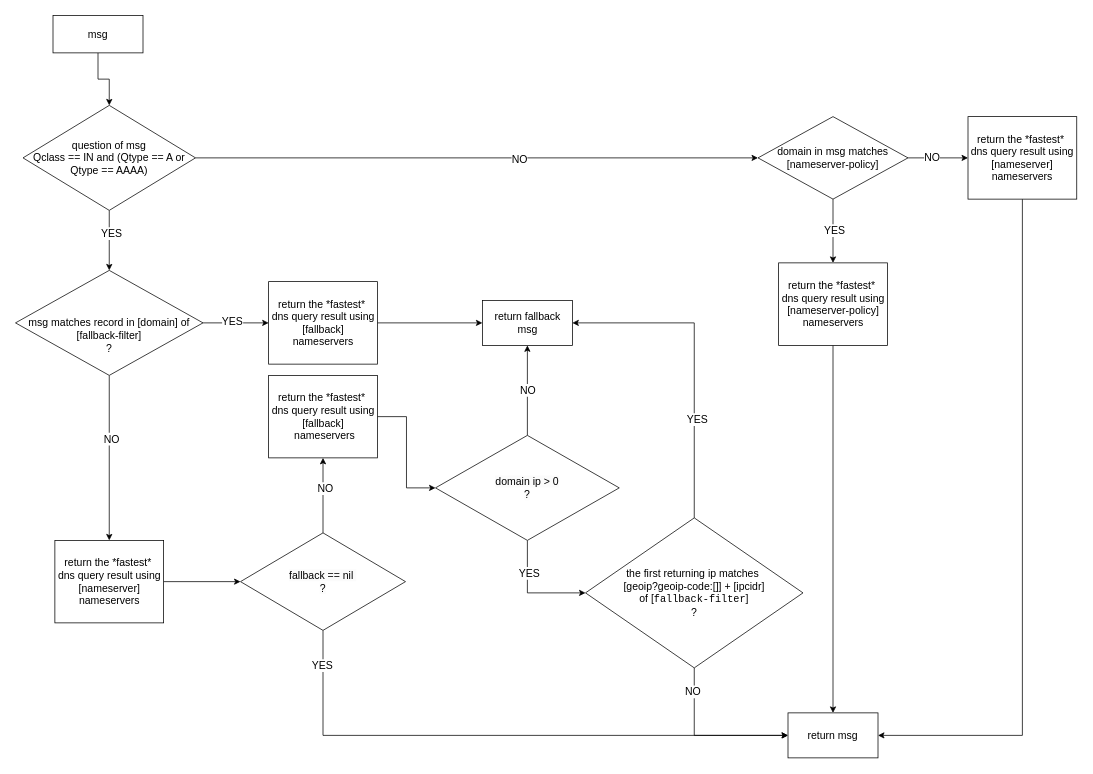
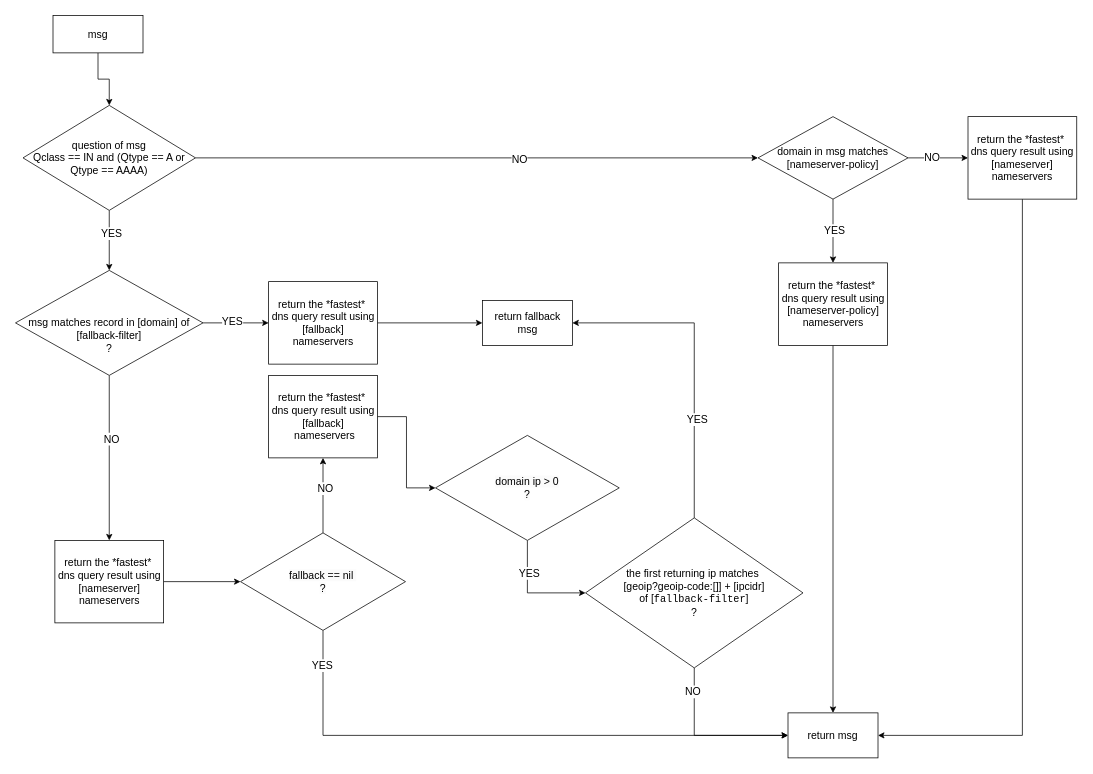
edge "domain ip > 0 ?" -> "return fallback msg": removed, label "NO"
